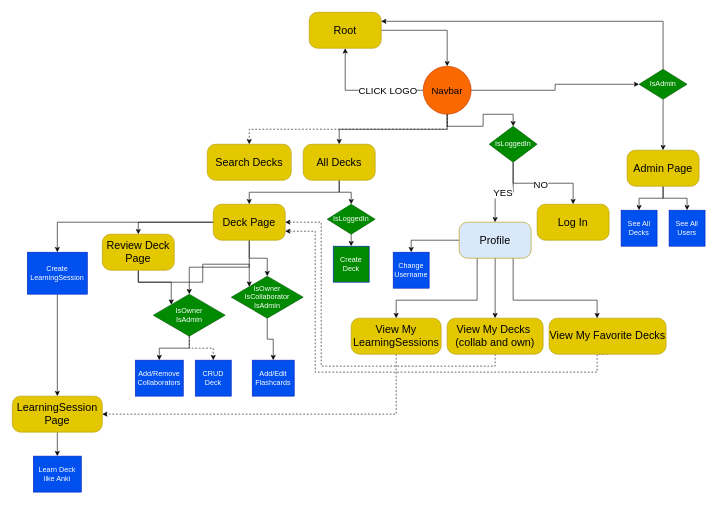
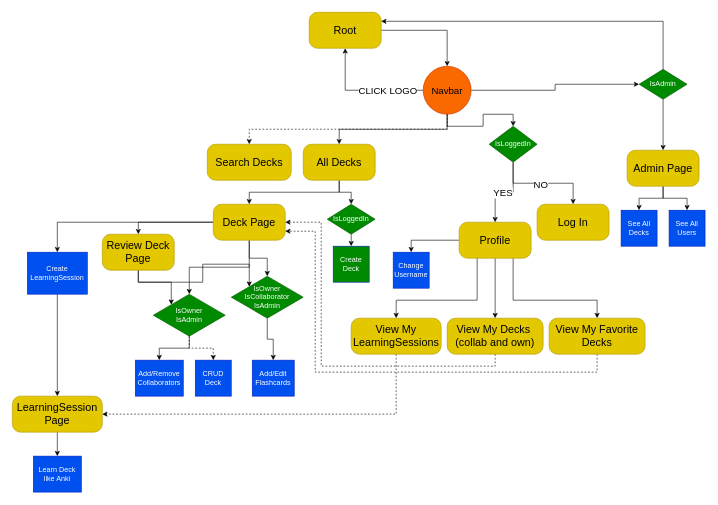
node "Profile": fillcolor #dae8fc -> #e3c800
node "View My Favorite Decks": size 117x36 -> 96x36
